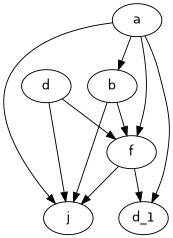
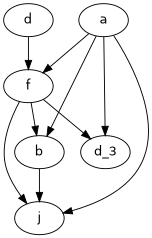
edge "b" -> "f": reversed
edge "d" -> "j": removed
node "d_1": label "d_1" -> "d_3"
